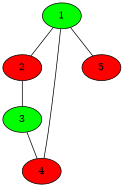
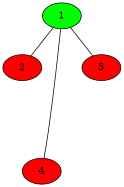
node "3": removed
